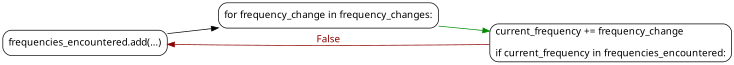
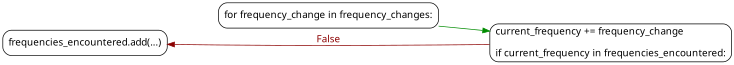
edge "frequencies_encountered.add(...)" -> "for frequency_change in frequency_changes:": removed
